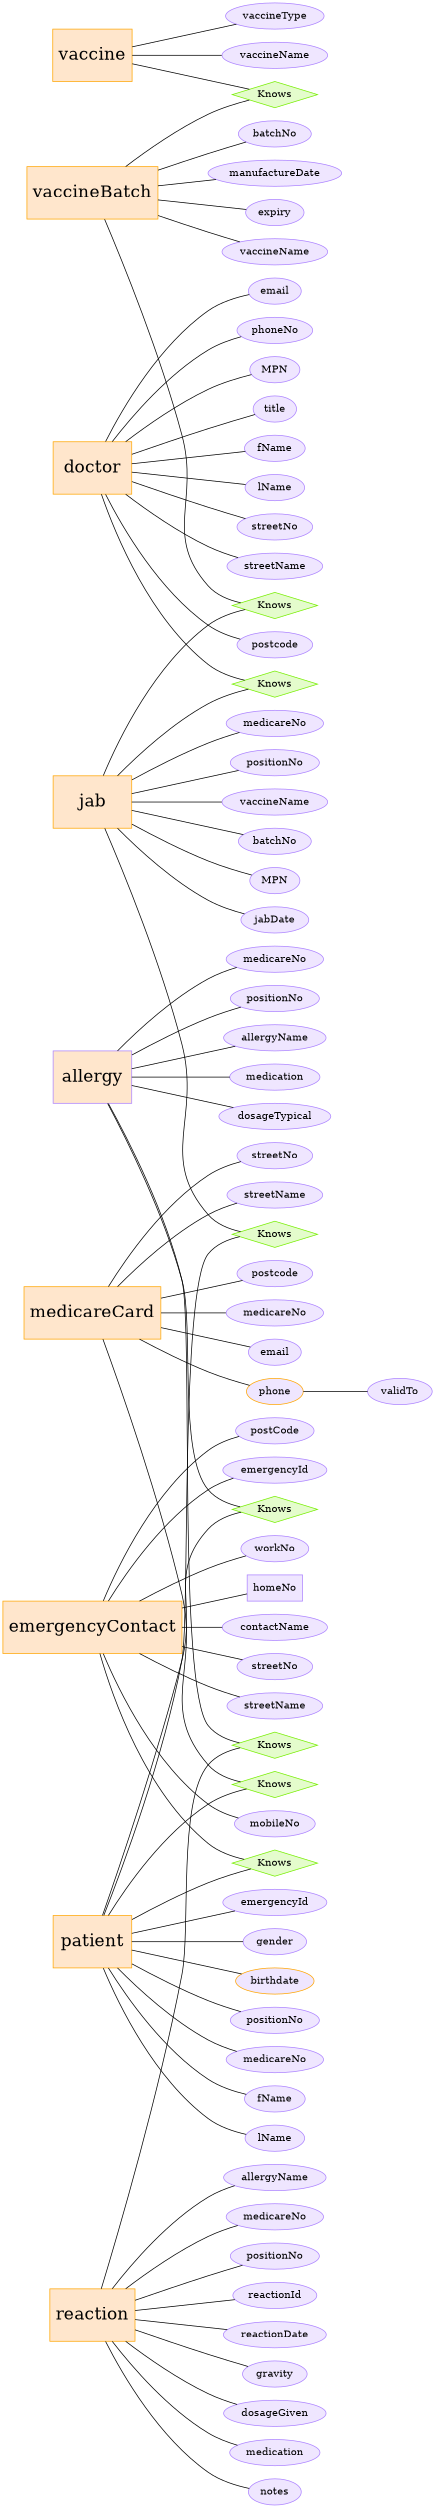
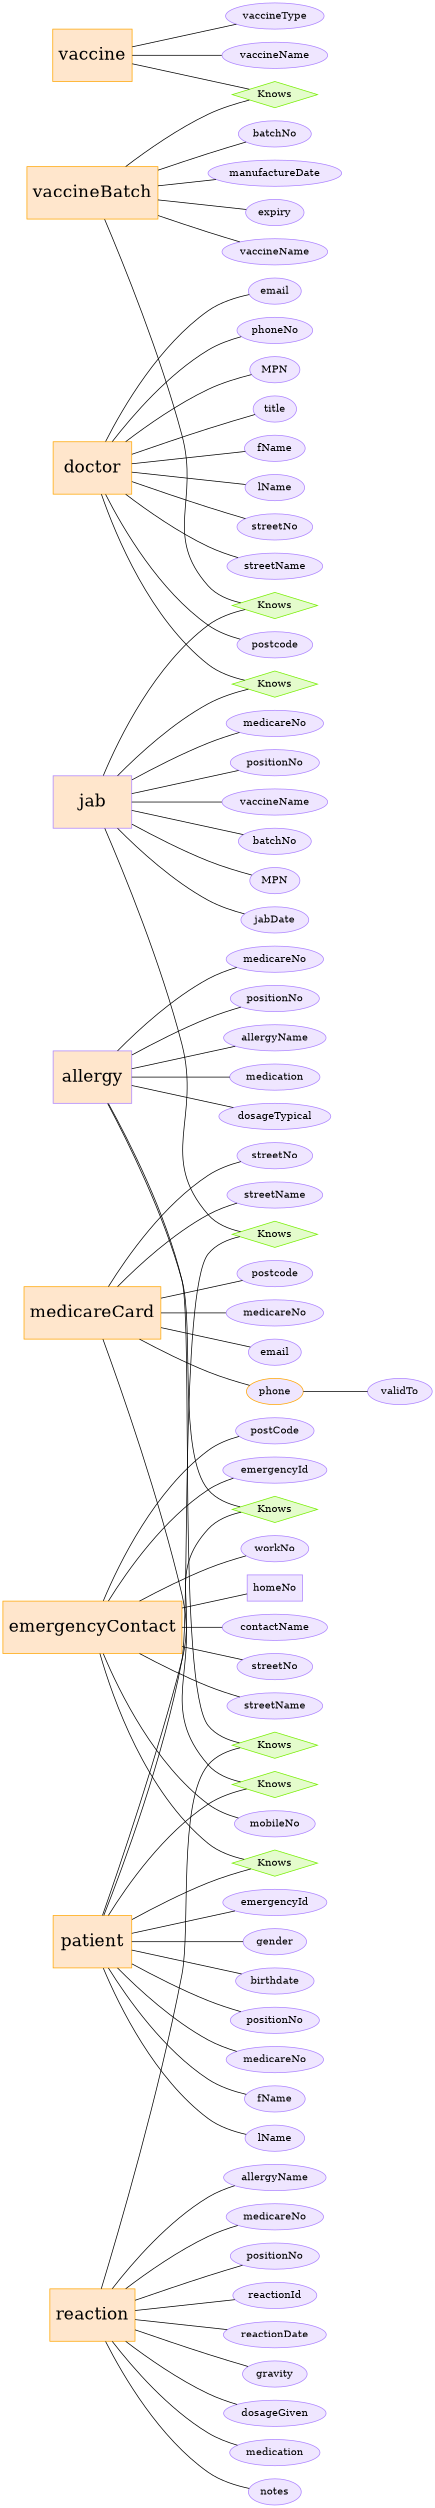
node "jab": color orange -> mediumpurple1
node "birthdate": color orange -> mediumpurple1
